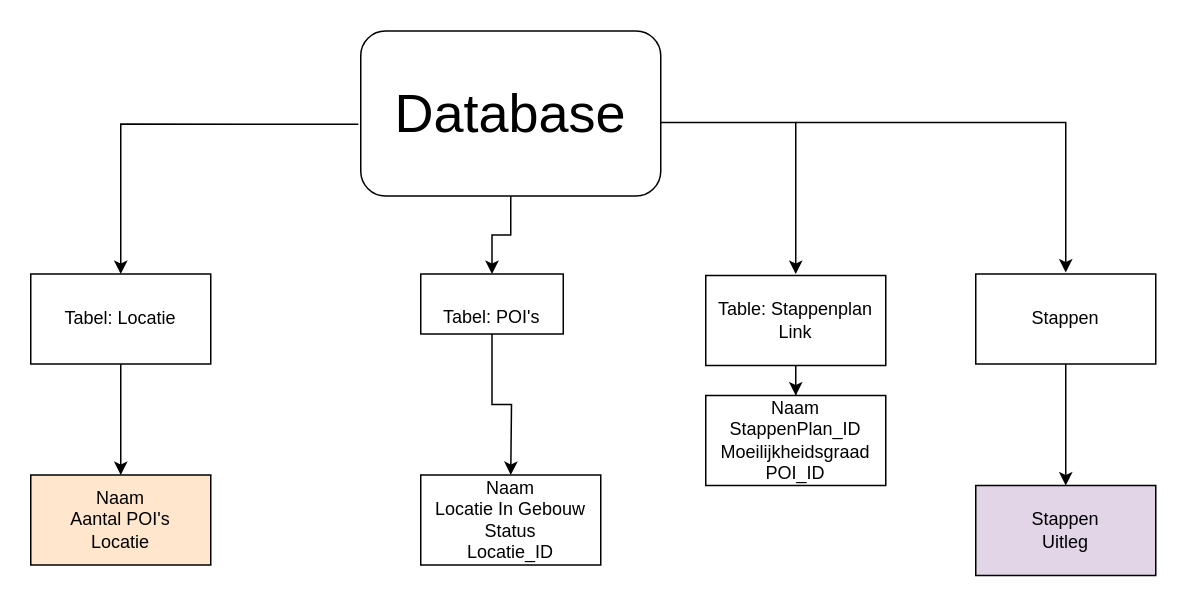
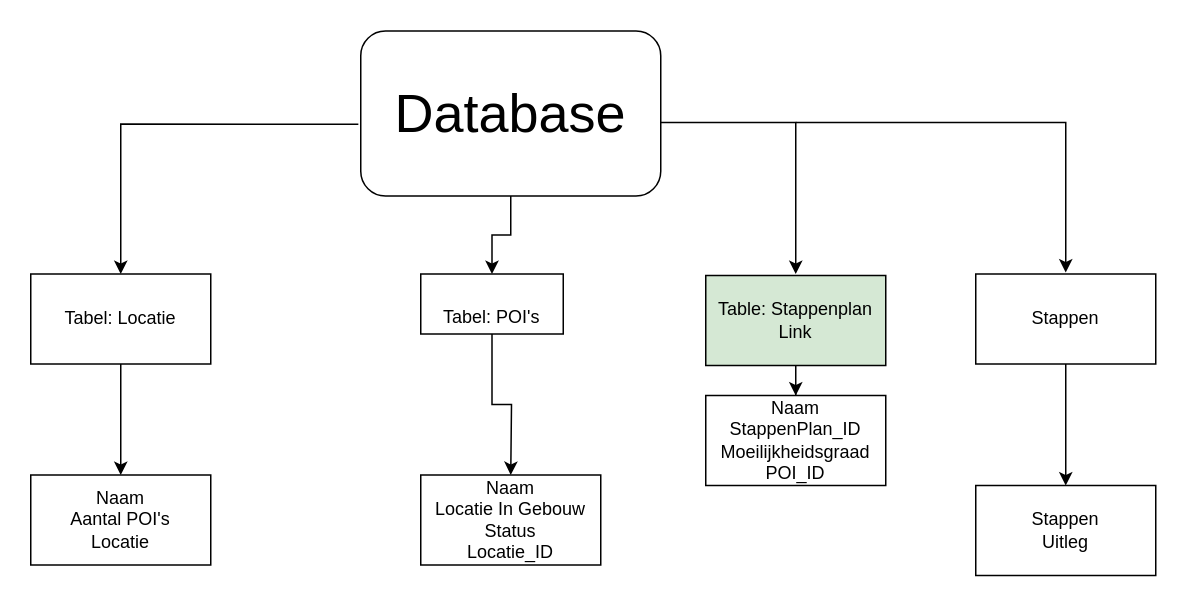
node "Table: Stappenplan Link": fillcolor #ffffff -> #d5e8d4
node "Naam Aantal POI's Locatie": fillcolor #ffe6cc -> #ffffff
node "Stappen Uitleg": fillcolor #e1d5e7 -> #ffffff
